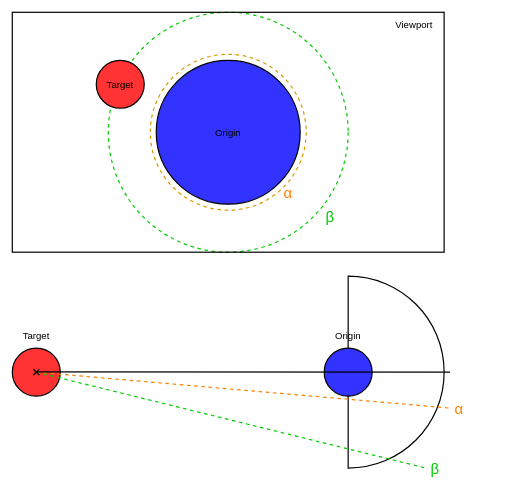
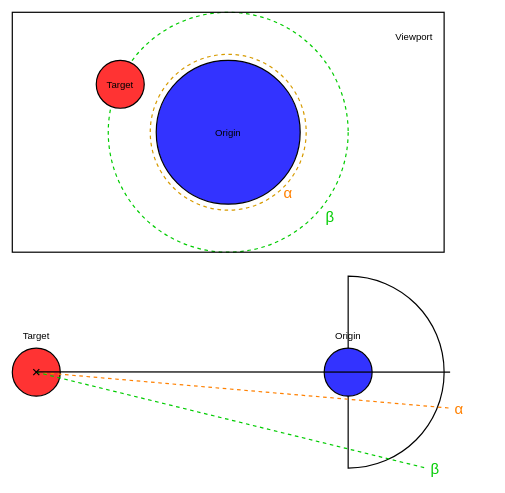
node "Viewport": moved (414, 24) -> (414, 36)
